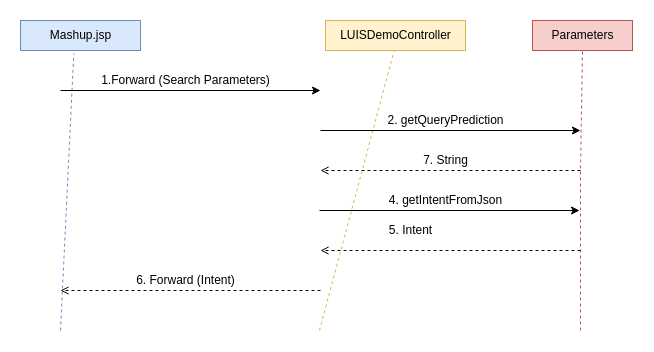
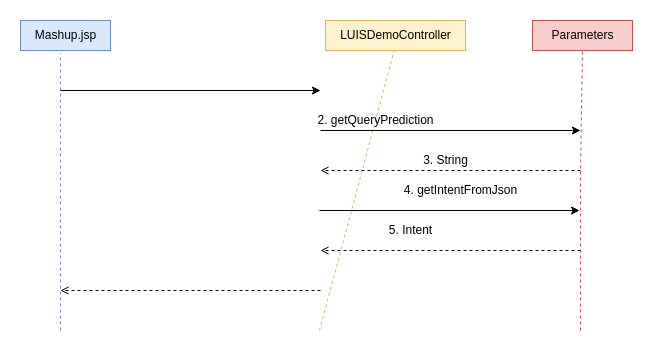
node "Mashup.jsp": size 120x30 -> 90x30
node "1.Forward (Search Parameters)": removed
node "2. getQueryPrediction": moved (446, 121) -> (376, 121)
node "7. String": label "7. String" -> "3. String"
node "4. getIntentFromJson": moved (446, 201) -> (461, 191)
node "6. Forward (Intent)": removed
